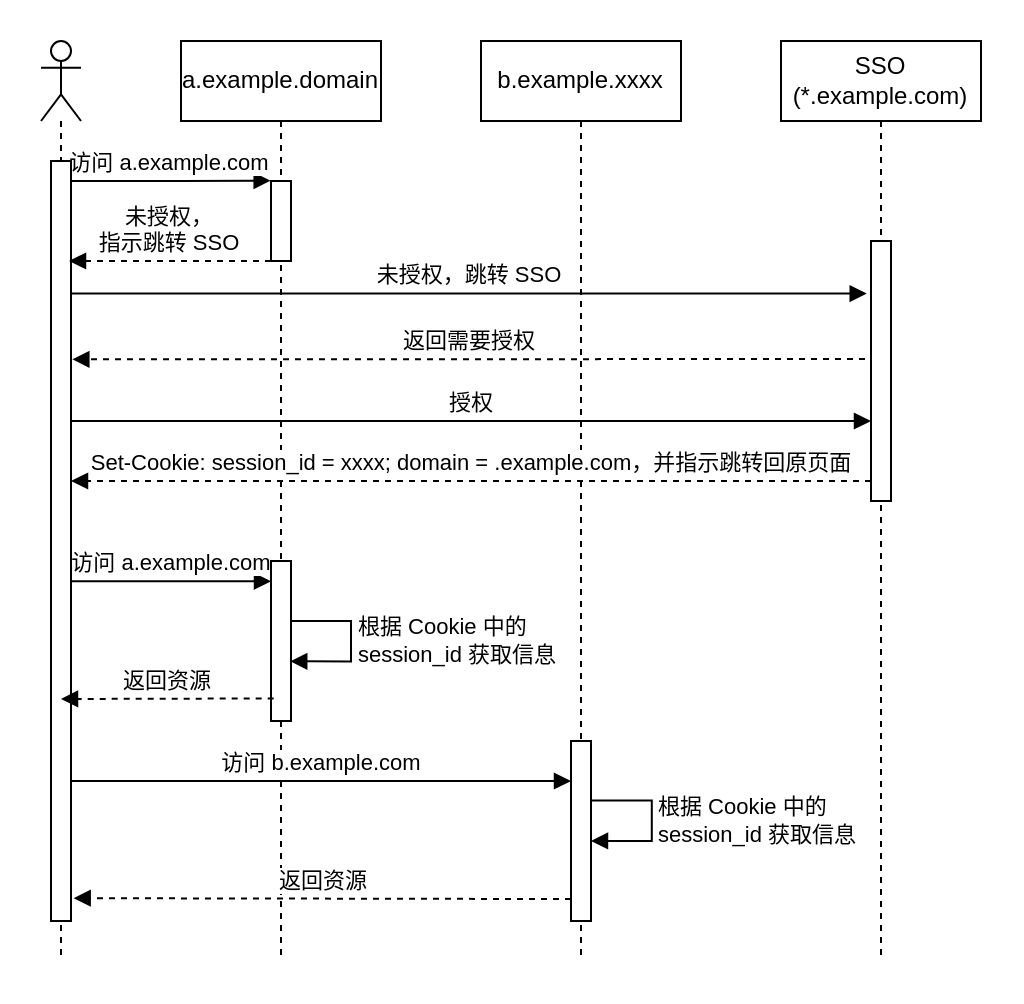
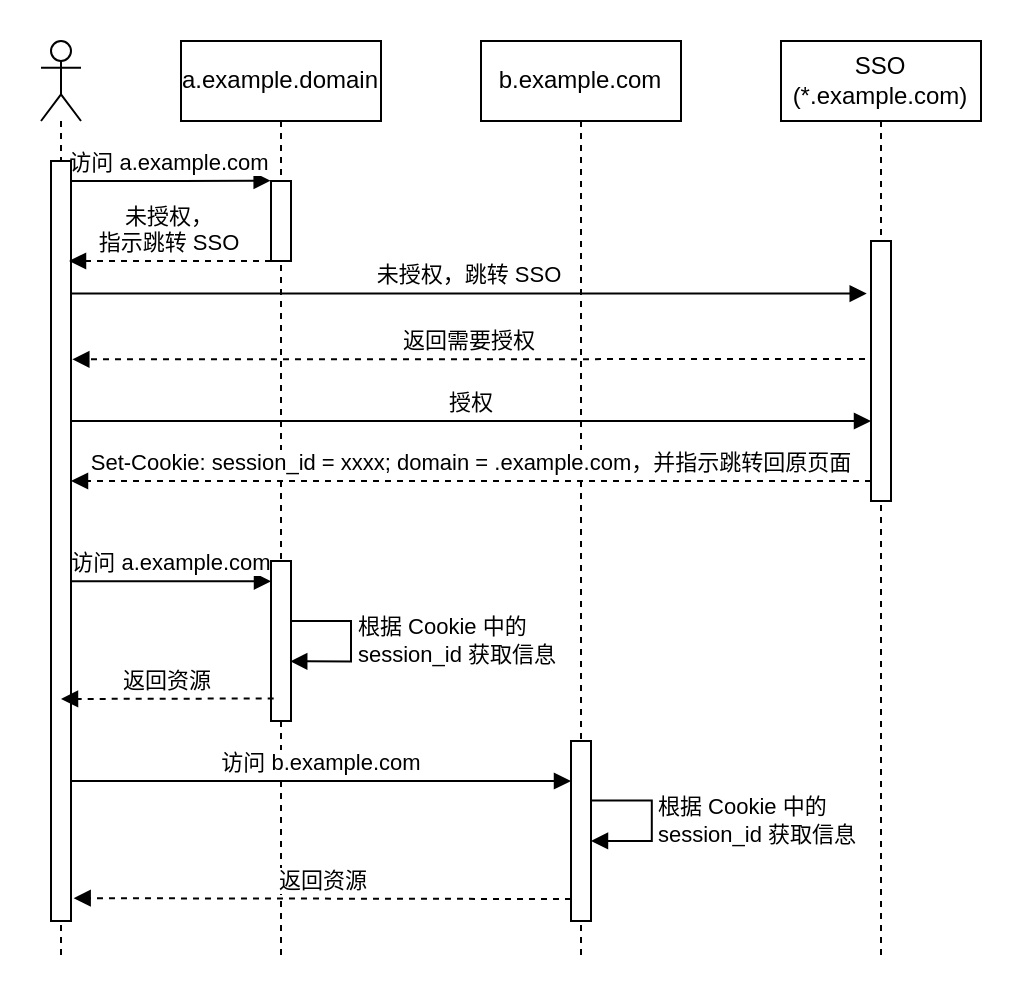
node "b.example.xxxx": label "b.example.xxxx" -> "b.example.com"
